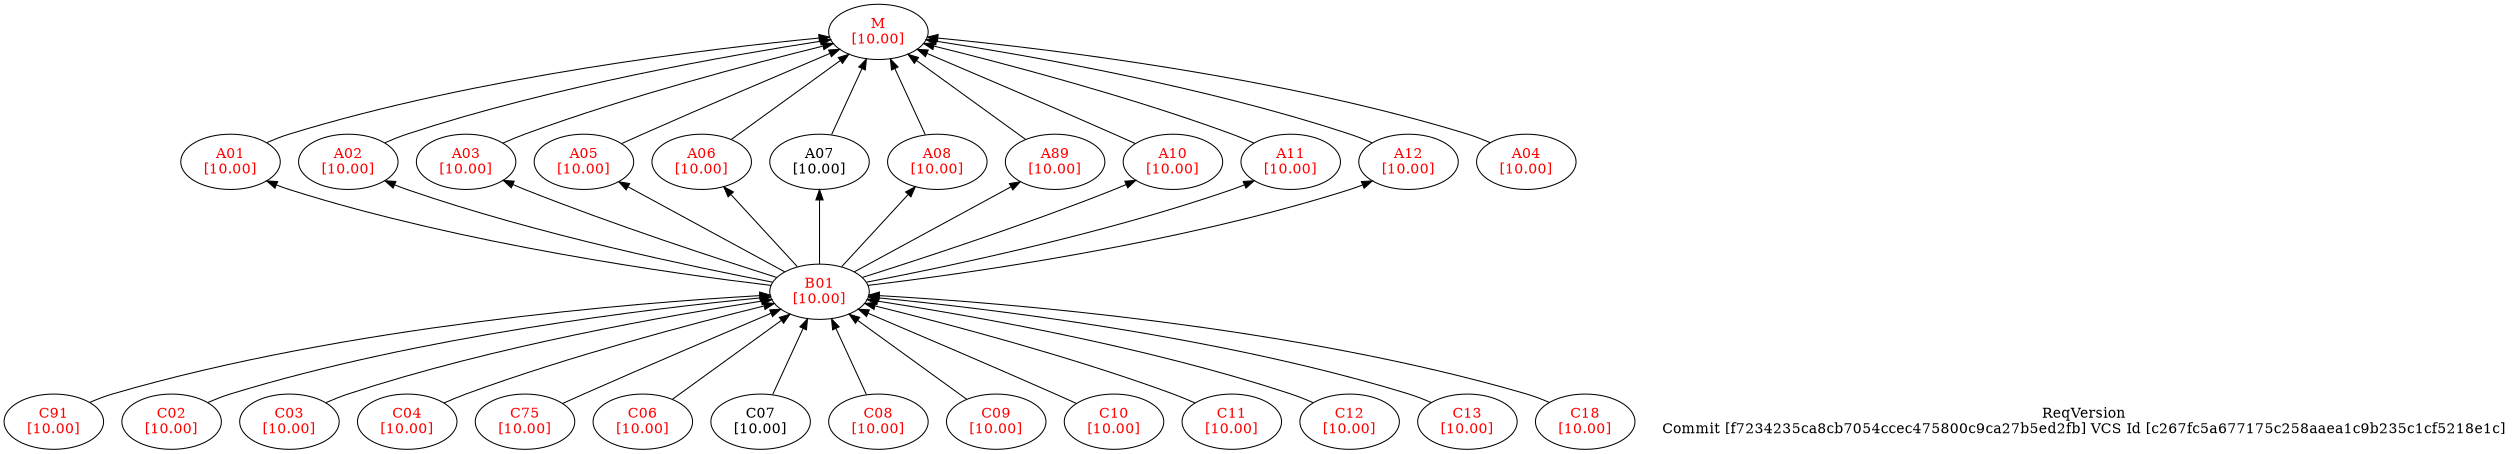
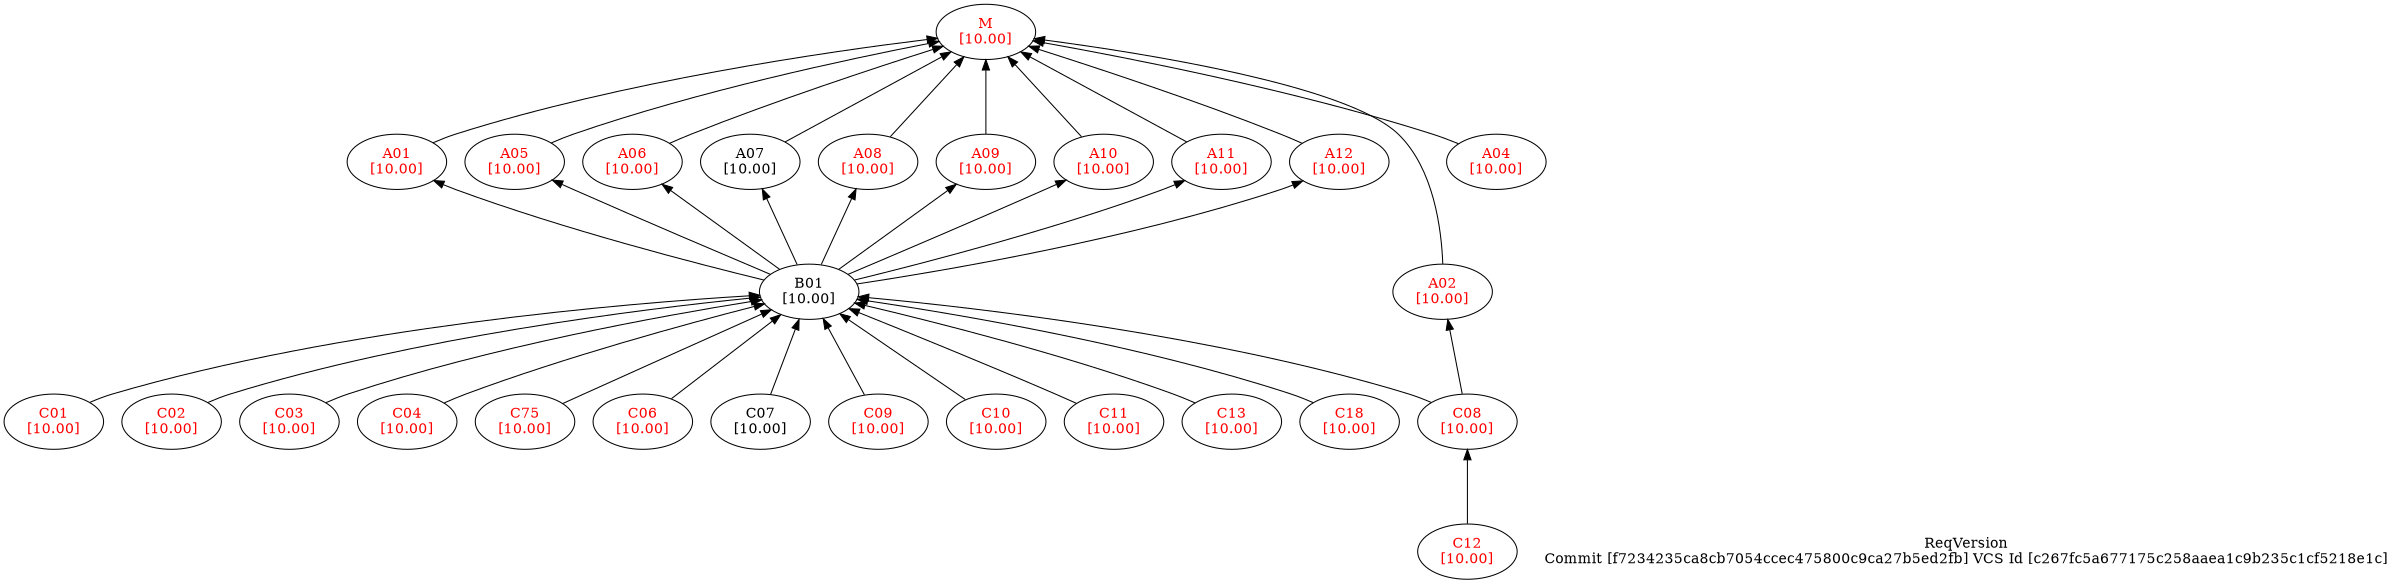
node "A03 [10.00]": removed
node "A89 [10.00]": label "A89 [10.00]" -> "A09 [10.00]"
edge "B01 [10.00]" -> "A02 [10.00]": now "C08 [10.00]" -> "A02 [10.00]"
node "B01 [10.00]": fontcolor red -> black
edge "C12 [10.00]" -> "B01 [10.00]": now "C12 [10.00]" -> "C08 [10.00]"
node "C91 [10.00]": label "C91 [10.00]" -> "C01 [10.00]"
